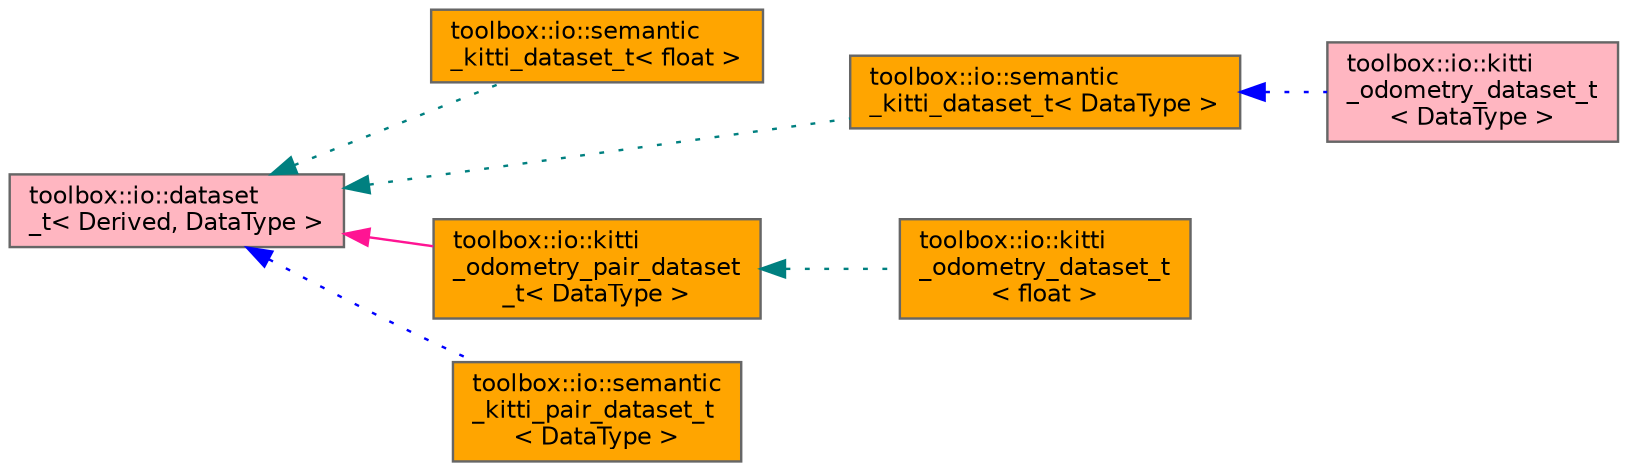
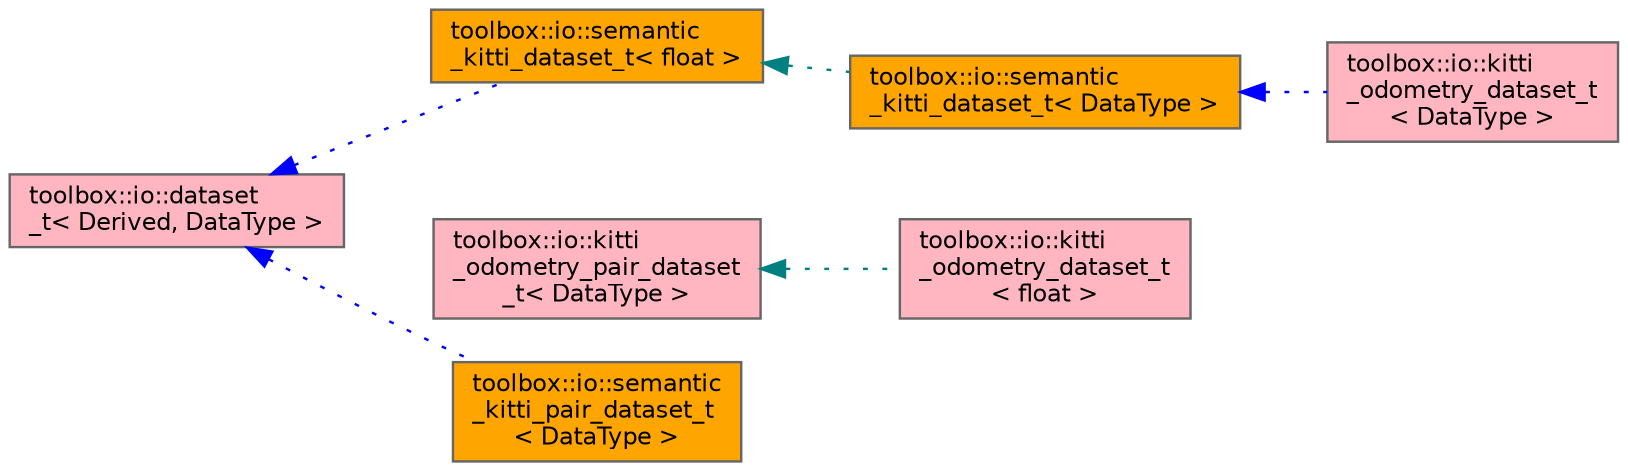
edge "toolbox::io::semantic _kitti_dataset_t< float >" -> "toolbox::io::dataset _t< Derived, DataType >": color teal -> blue
edge "toolbox::io::semantic _kitti_dataset_t< DataType >" -> "toolbox::io::dataset _t< Derived, DataType >": now "toolbox::io::semantic _kitti_dataset_t< DataType >" -> "toolbox::io::semantic _kitti_dataset_t< float >"
edge "toolbox::io::kitti _odometry_pair_dataset _t< DataType >" -> "toolbox::io::dataset _t< Derived, DataType >": removed
node "toolbox::io::kitti _odometry_pair_dataset _t< DataType >": fillcolor orange -> lightpink
node "toolbox::io::kitti _odometry_dataset_t < float >": fillcolor orange -> lightpink
